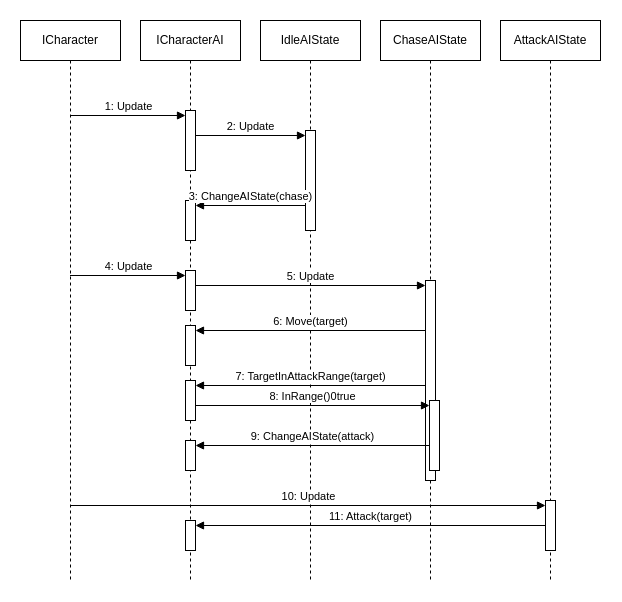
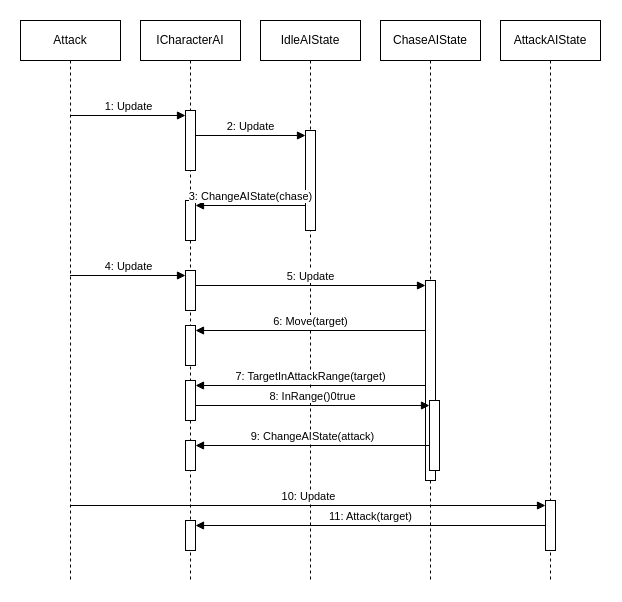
node "ICharacter": label "ICharacter" -> "Attack"
